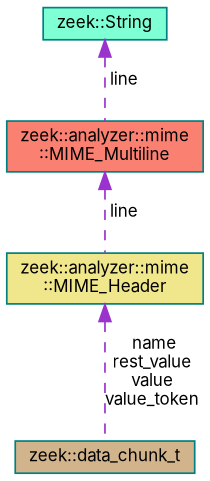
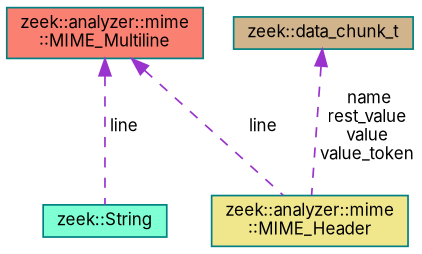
edge "zeek::analyzer::mime ::MIME_Multiline" -> "zeek::String": reversed
edge "zeek::data_chunk_t" -> "zeek::analyzer::mime ::MIME_Header": reversed
